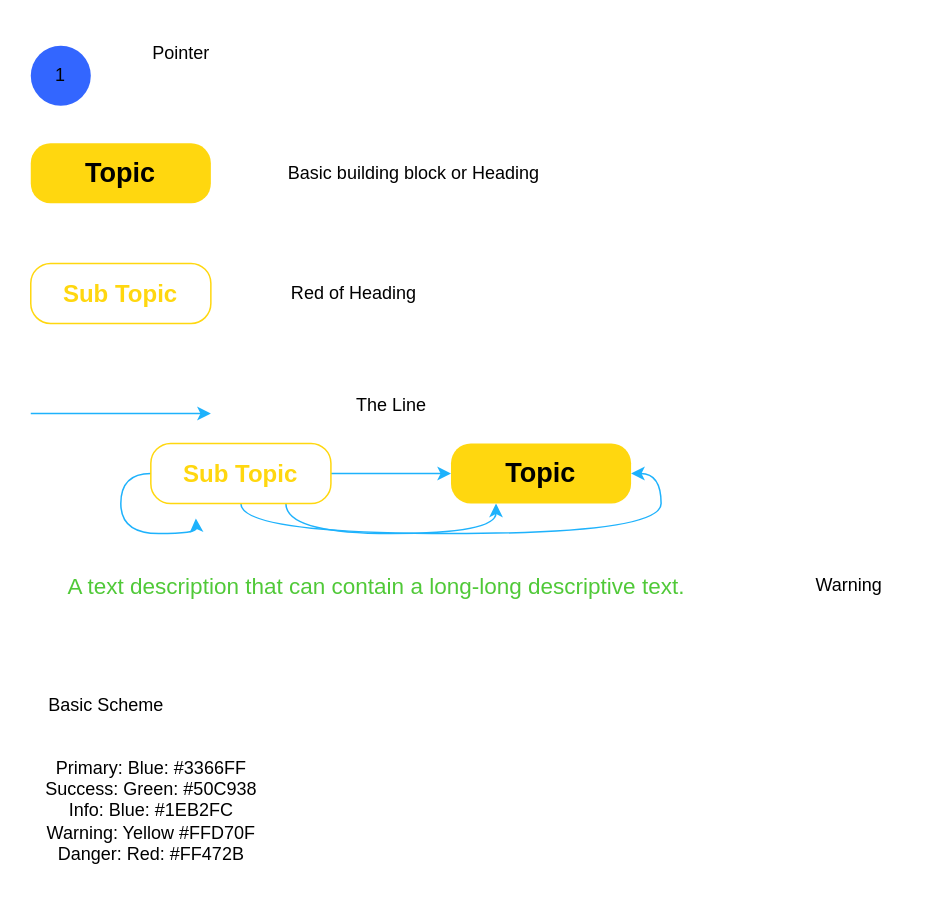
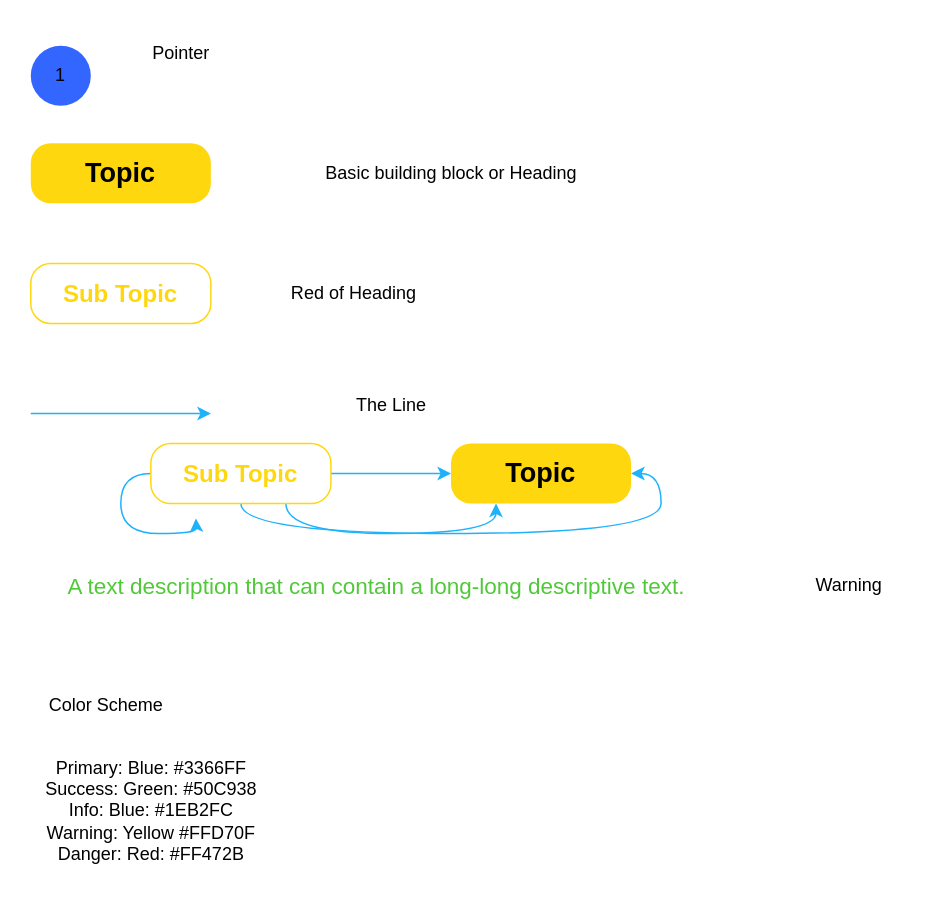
node "Basic building block or Heading": moved (413, 173) -> (451, 173)
node "Basic Scheme": label "Basic Scheme" -> "Color Scheme"
